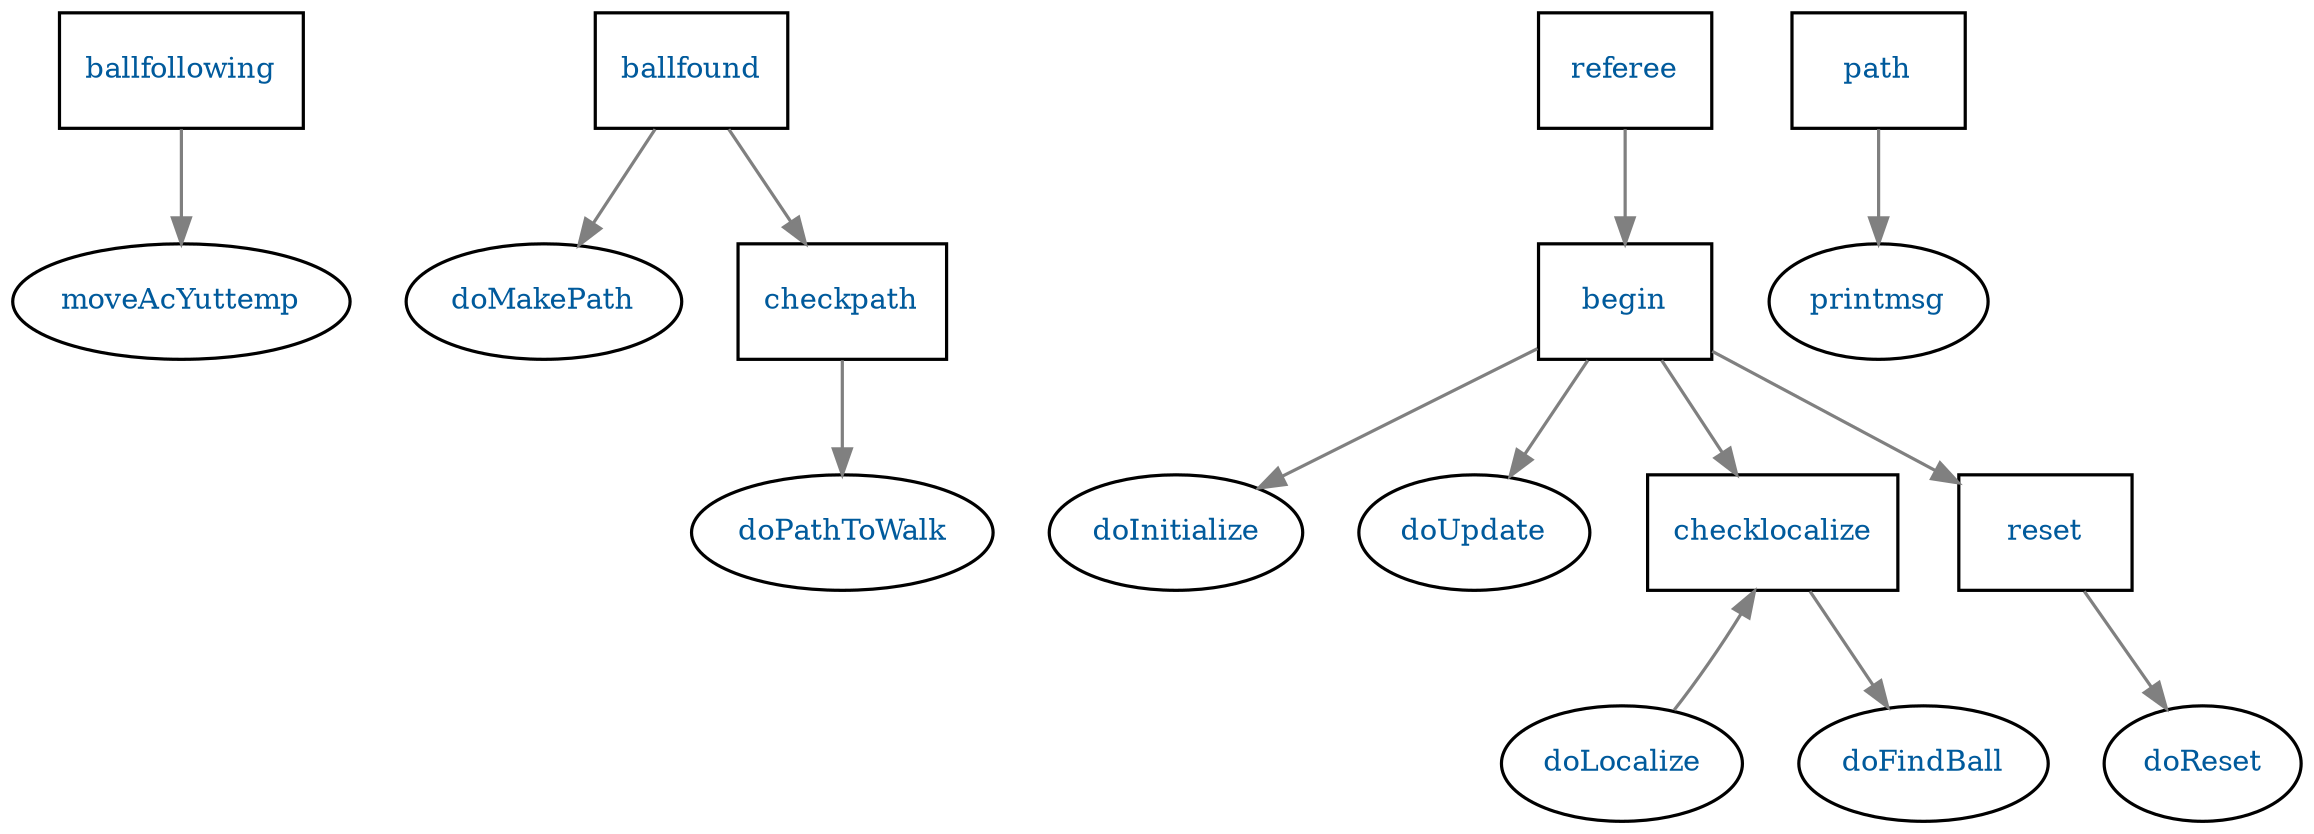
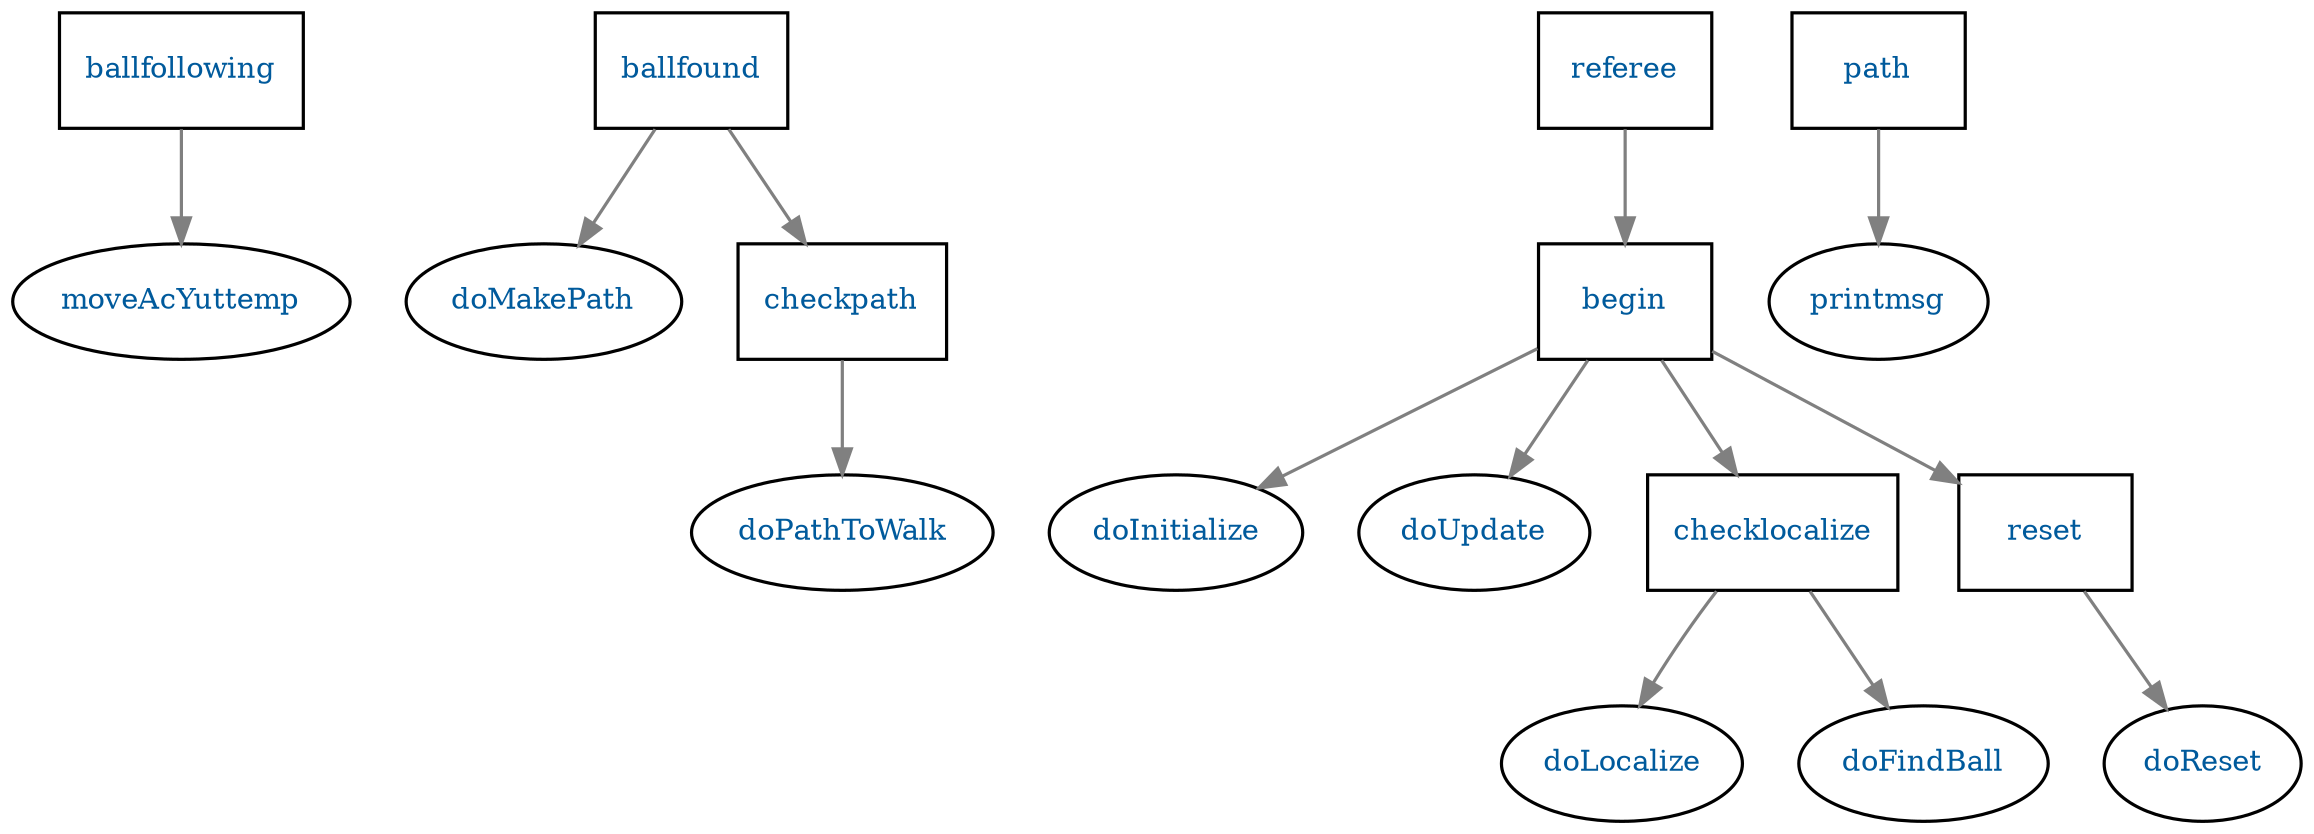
edge "doLocalize" -> "checklocalize": reversed
